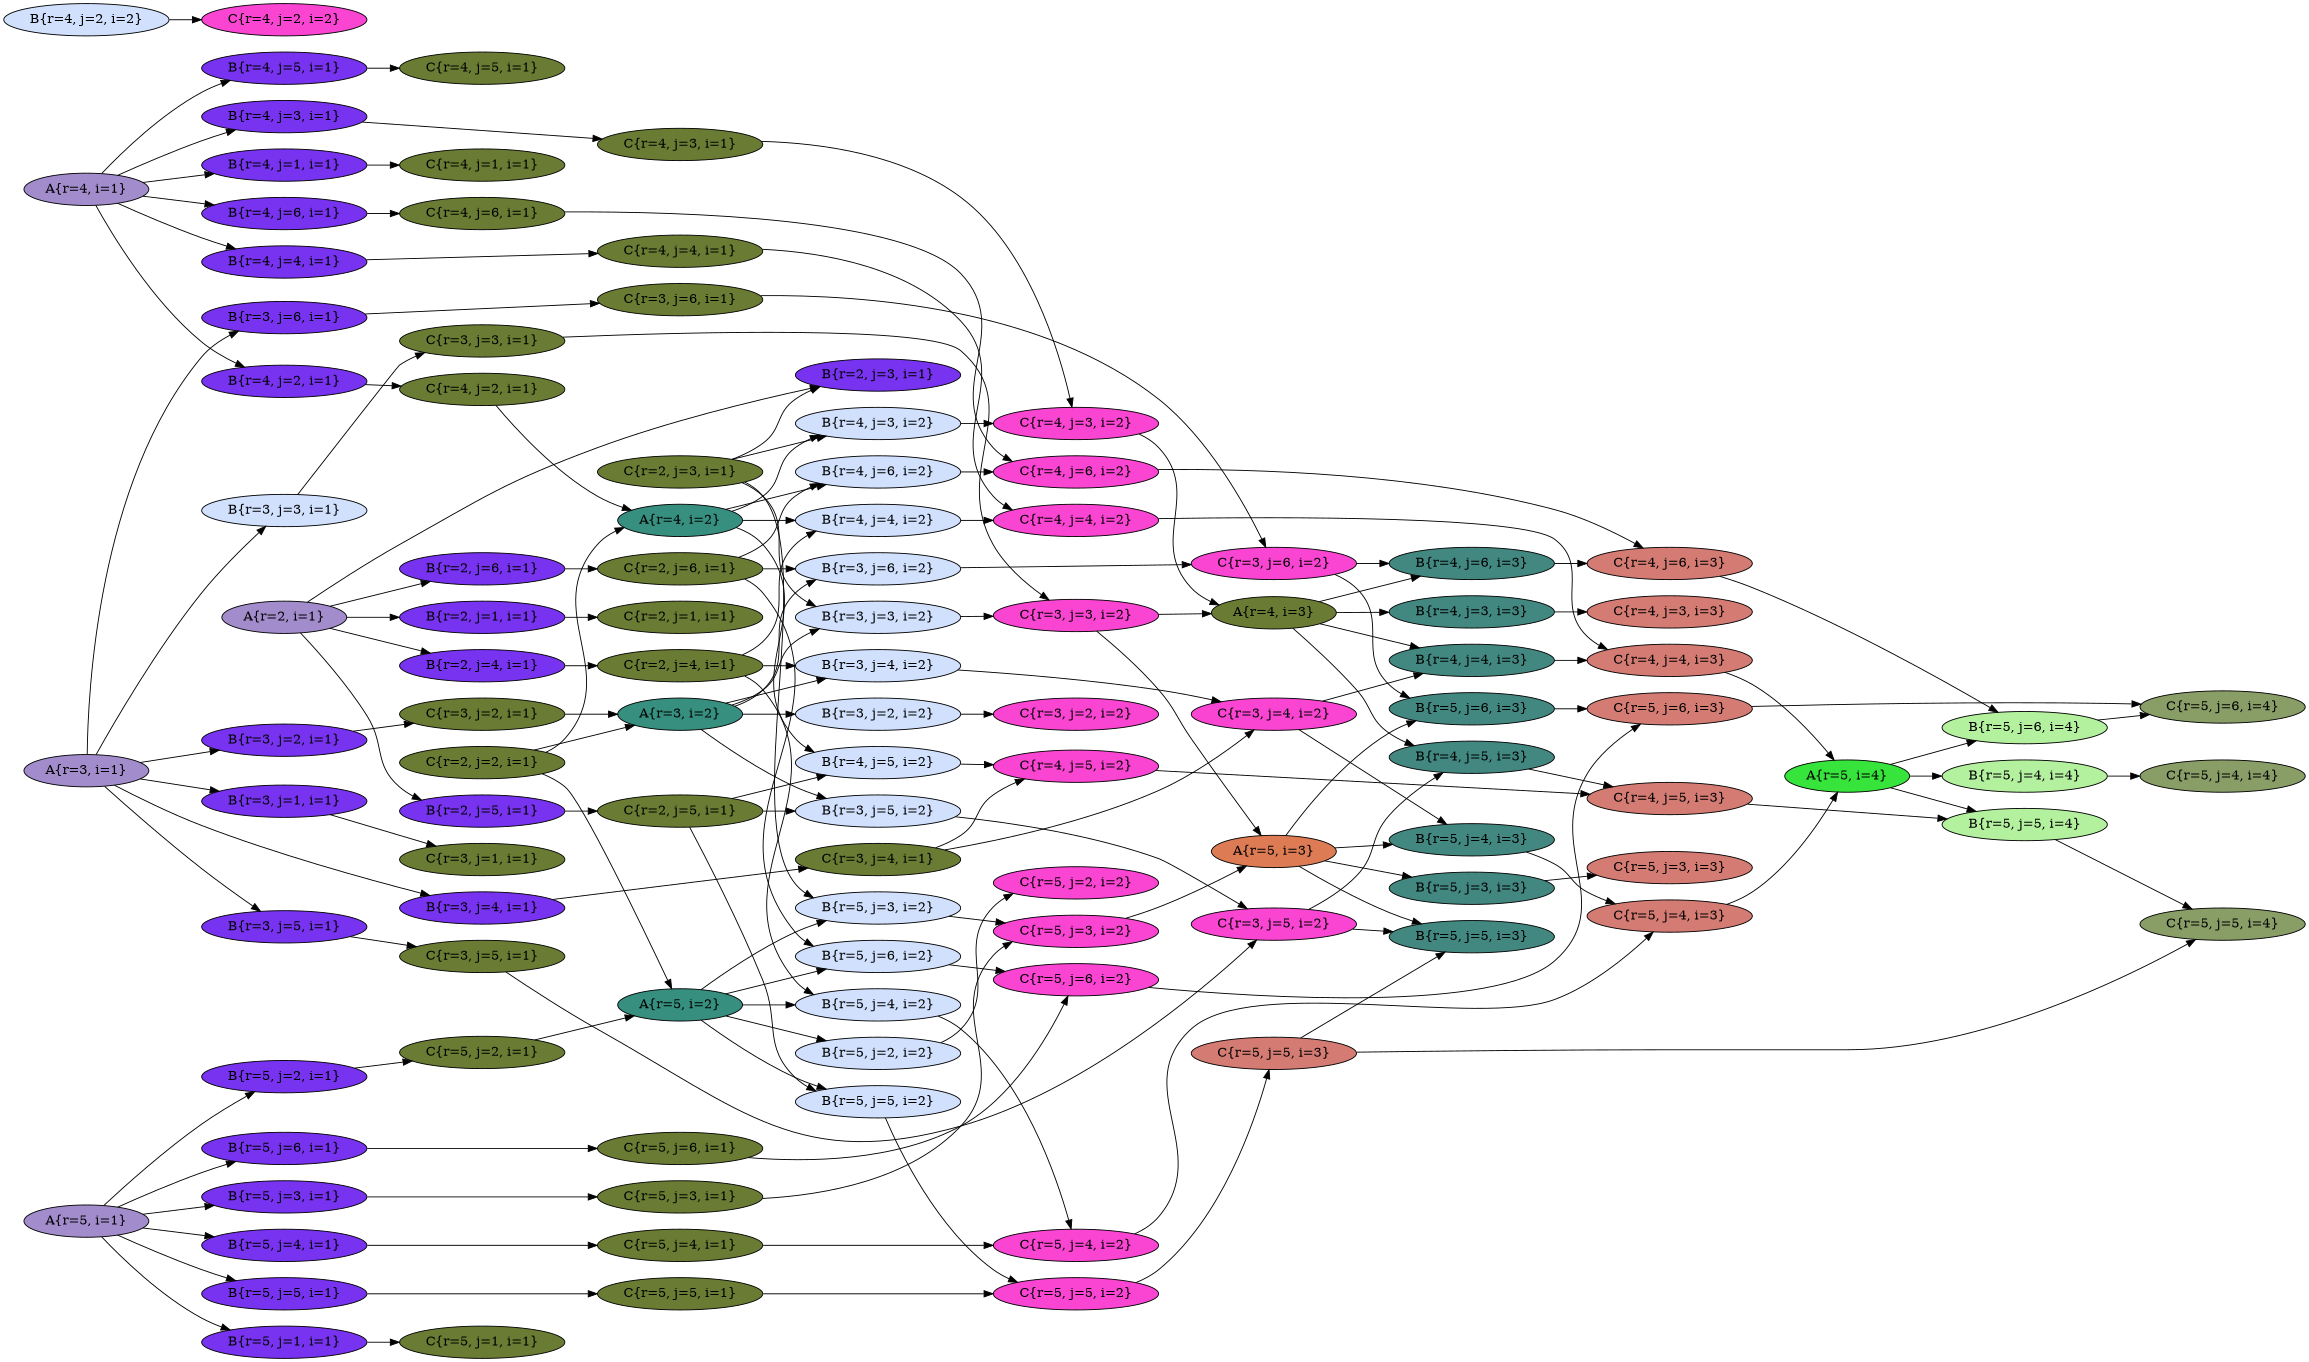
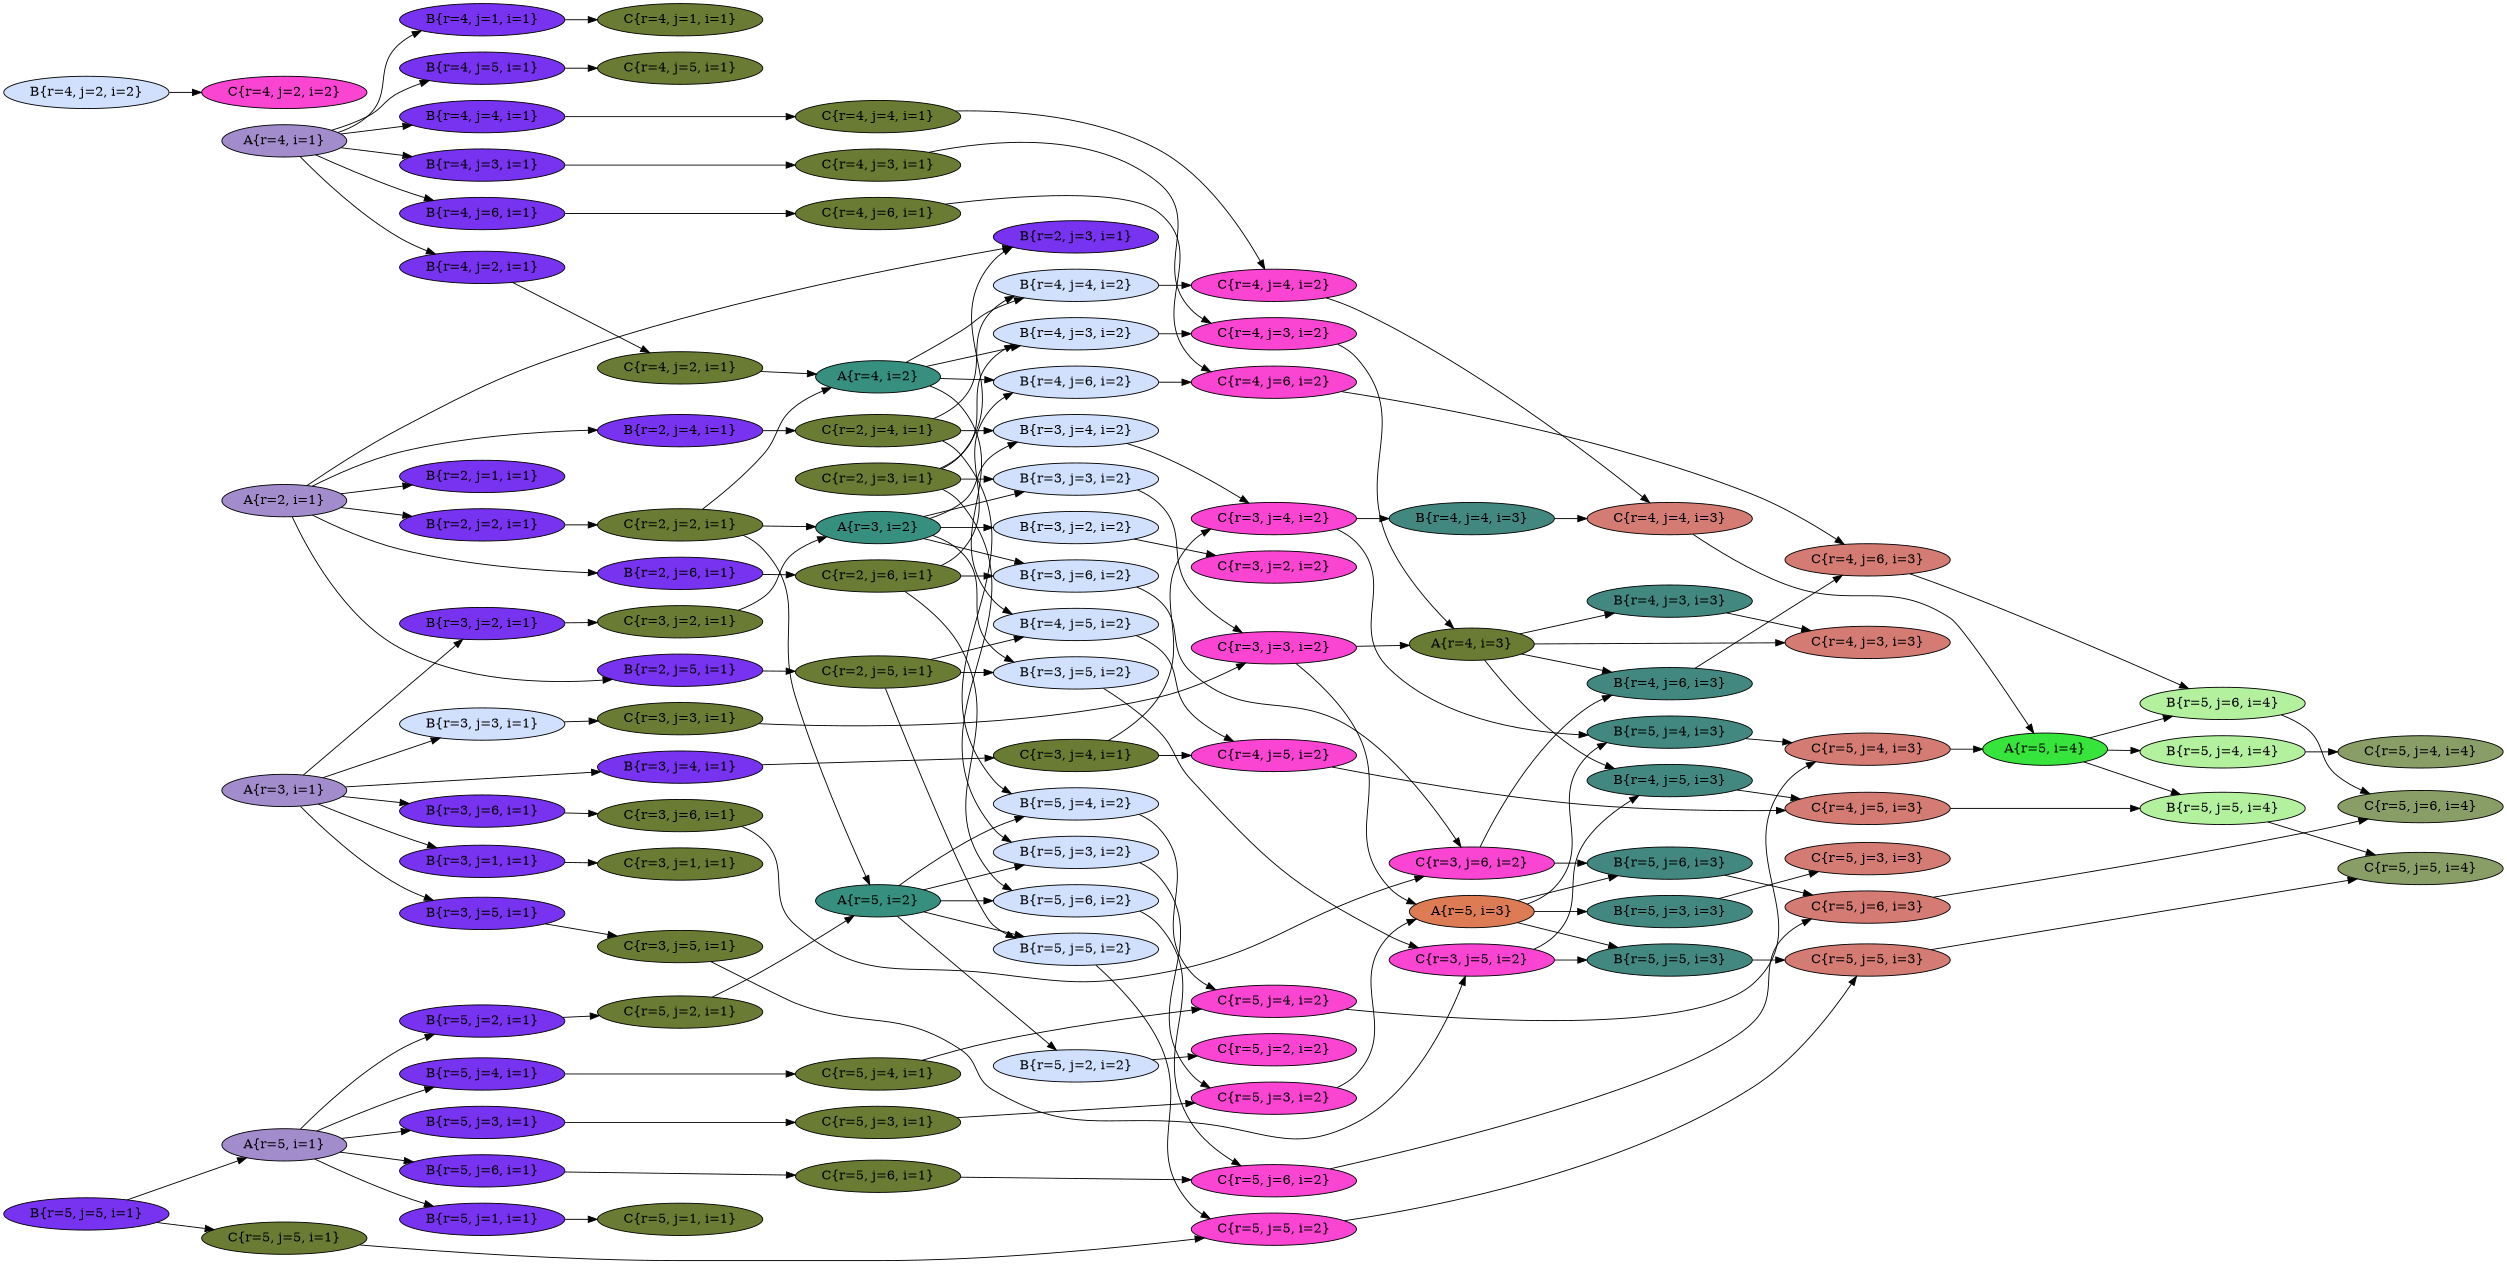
node "B{r=2, j=2, i=1}": added
node "C{r=2, j=1, i=1}": removed
edge "A{r=4, i=3}" -> "B{r=4, j=4, i=3}": now "A{r=4, i=3}" -> "C{r=4, j=3, i=3}"
edge "C{r=5, j=5, i=3}" -> "B{r=5, j=5, i=3}": reversed
edge "A{r=5, i=1}" -> "B{r=5, j=5, i=1}": reversed
